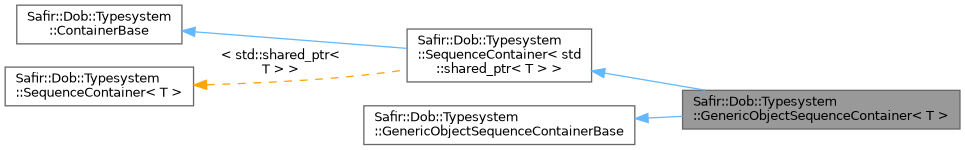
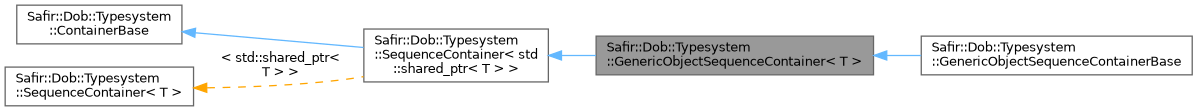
edge "Safir::Dob::Typesystem ::GenericObjectSequenceContainer< T >" -> "Safir::Dob::Typesystem ::GenericObjectSequenceContainerBase": reversed
